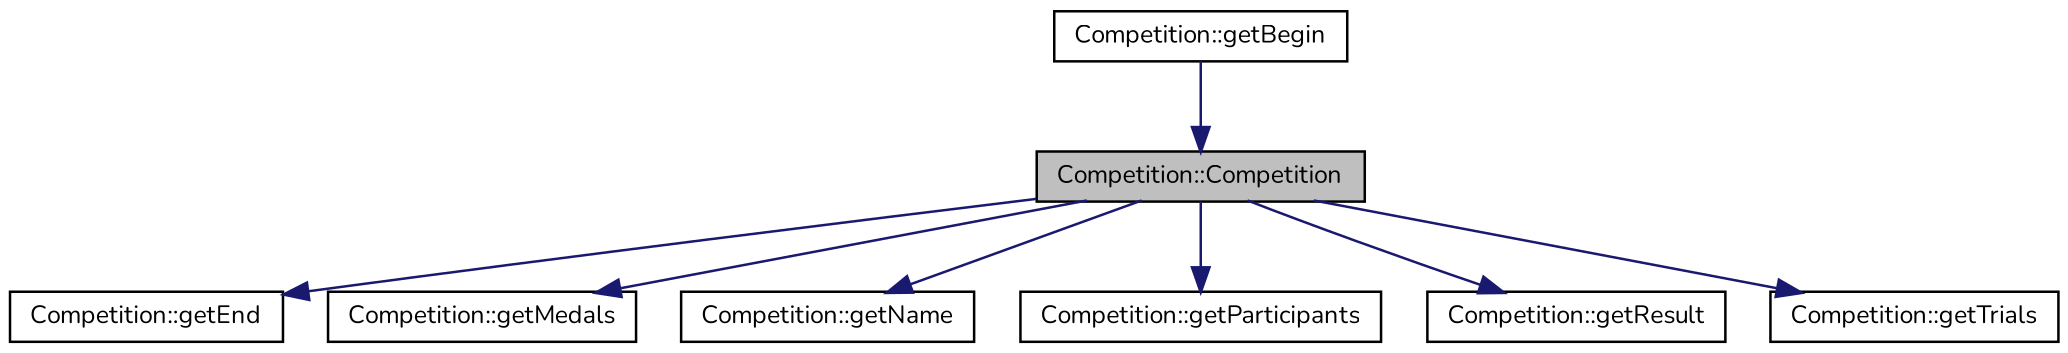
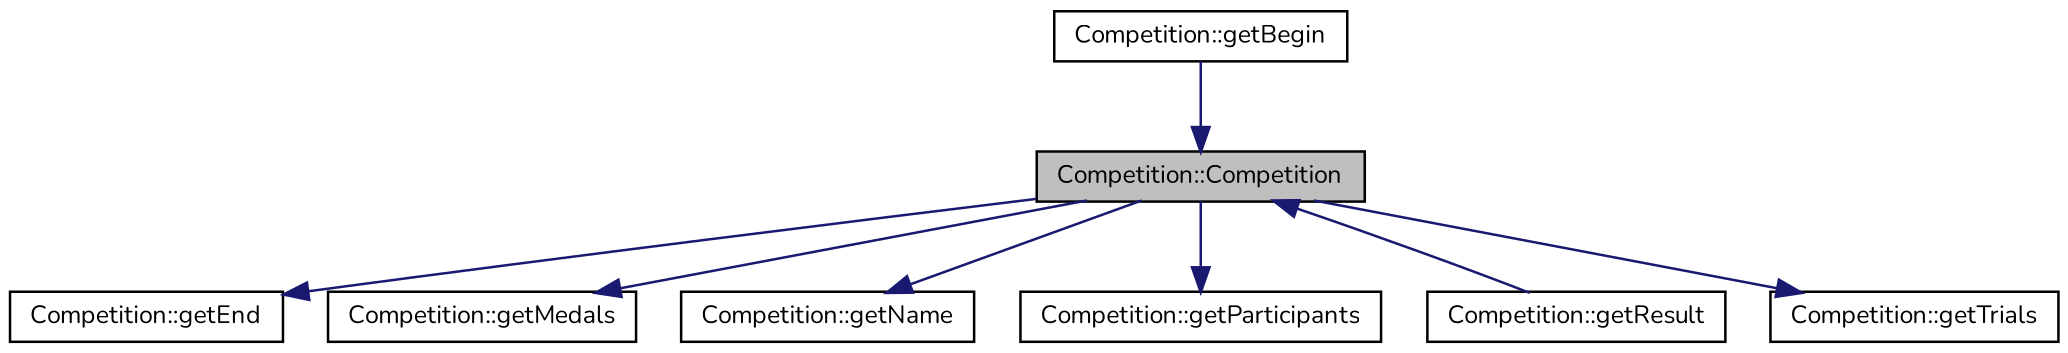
edge "Competition::Competition" -> "Competition::getResult": reversed
